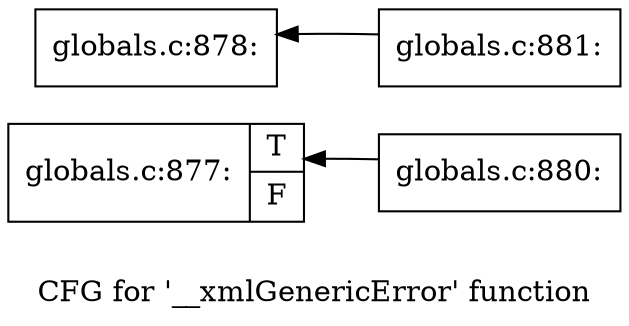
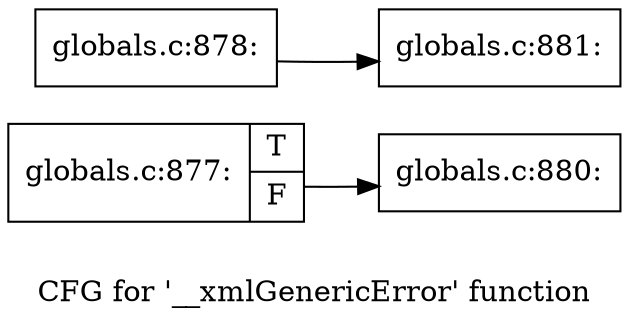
edge "globals.c:881:" -> "globals.c:878:": reversed
edge "globals.c:880:" -> "globals.c:877:": reversed
